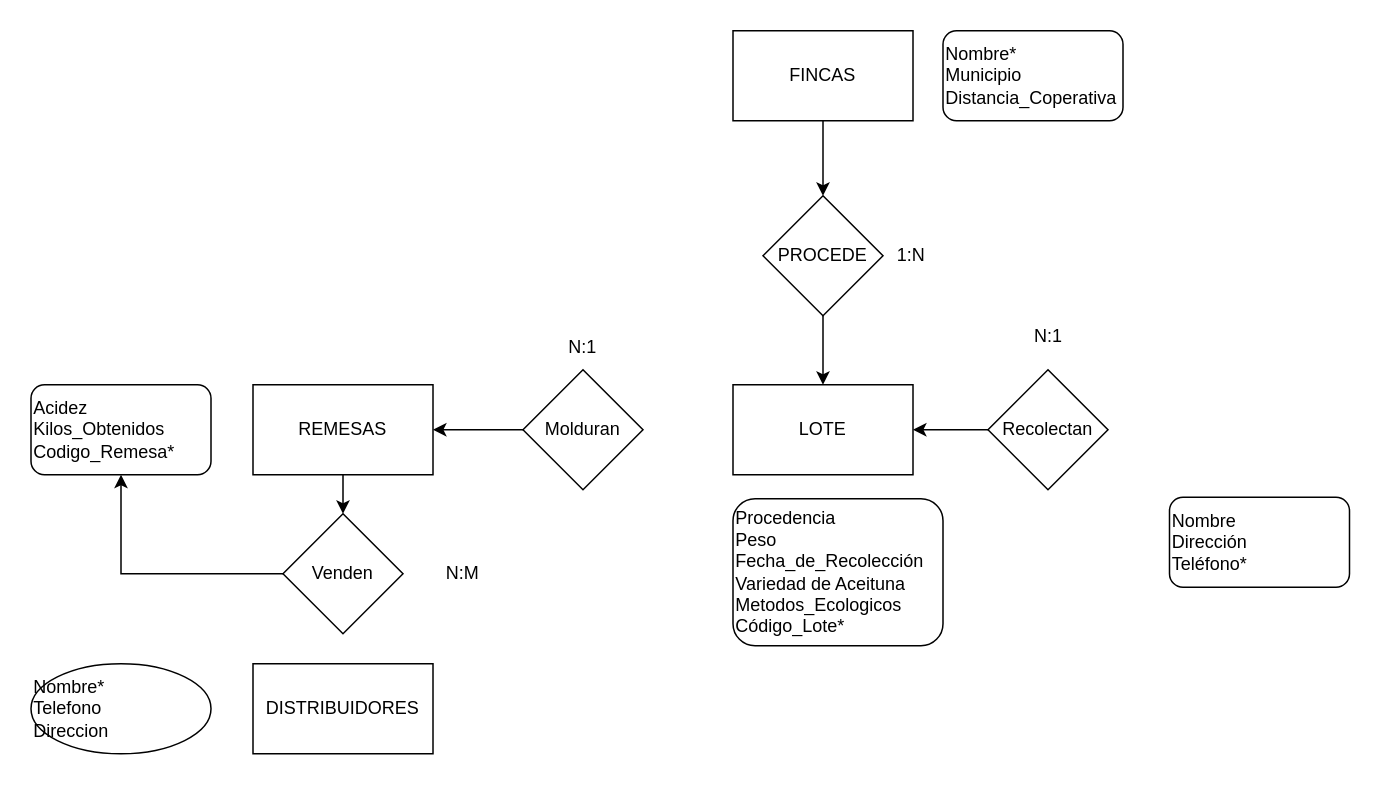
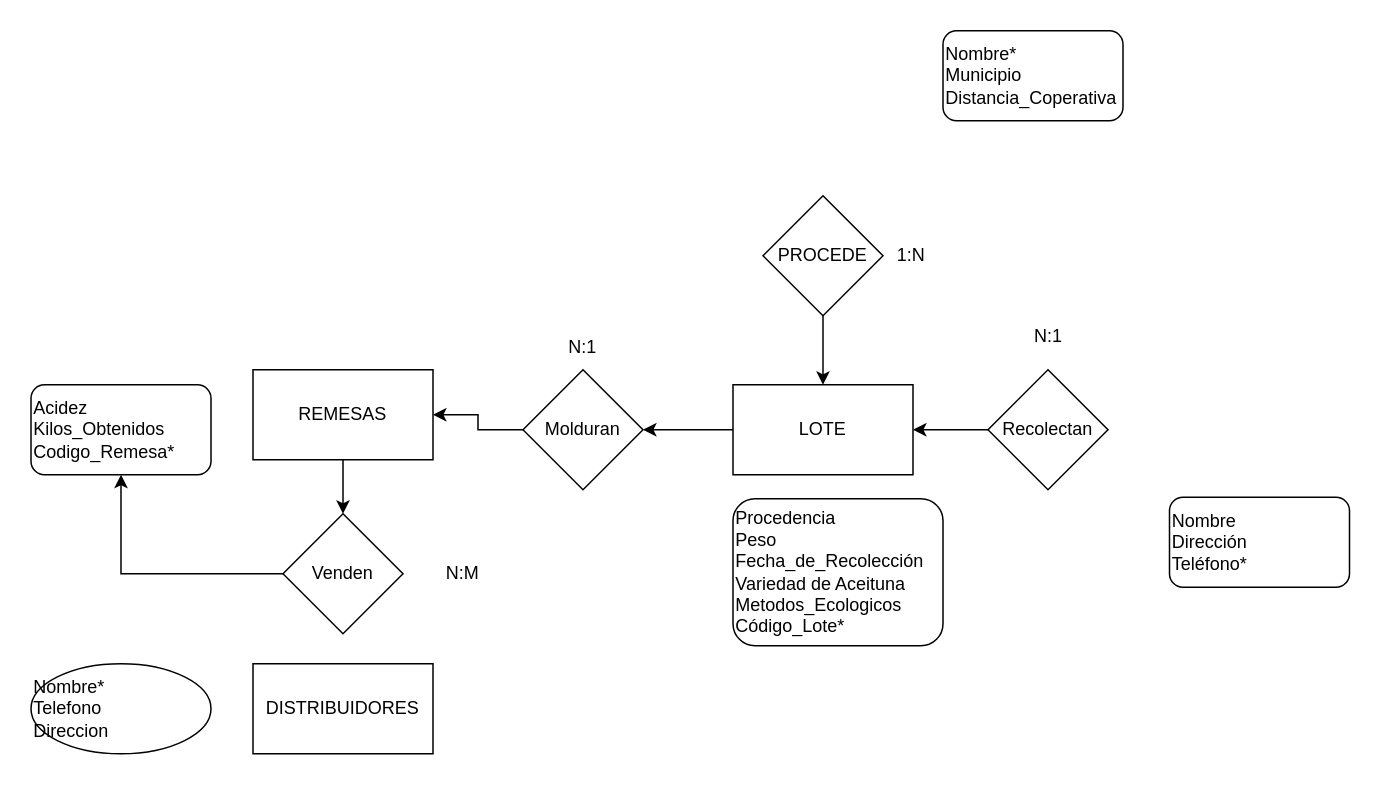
node "FINCAS": removed
edge "FINCAS" -> "PROCEDE": removed
node "REMESAS": moved (343, 430) -> (343, 415)
edge "LOTE" -> "Molduran": added
